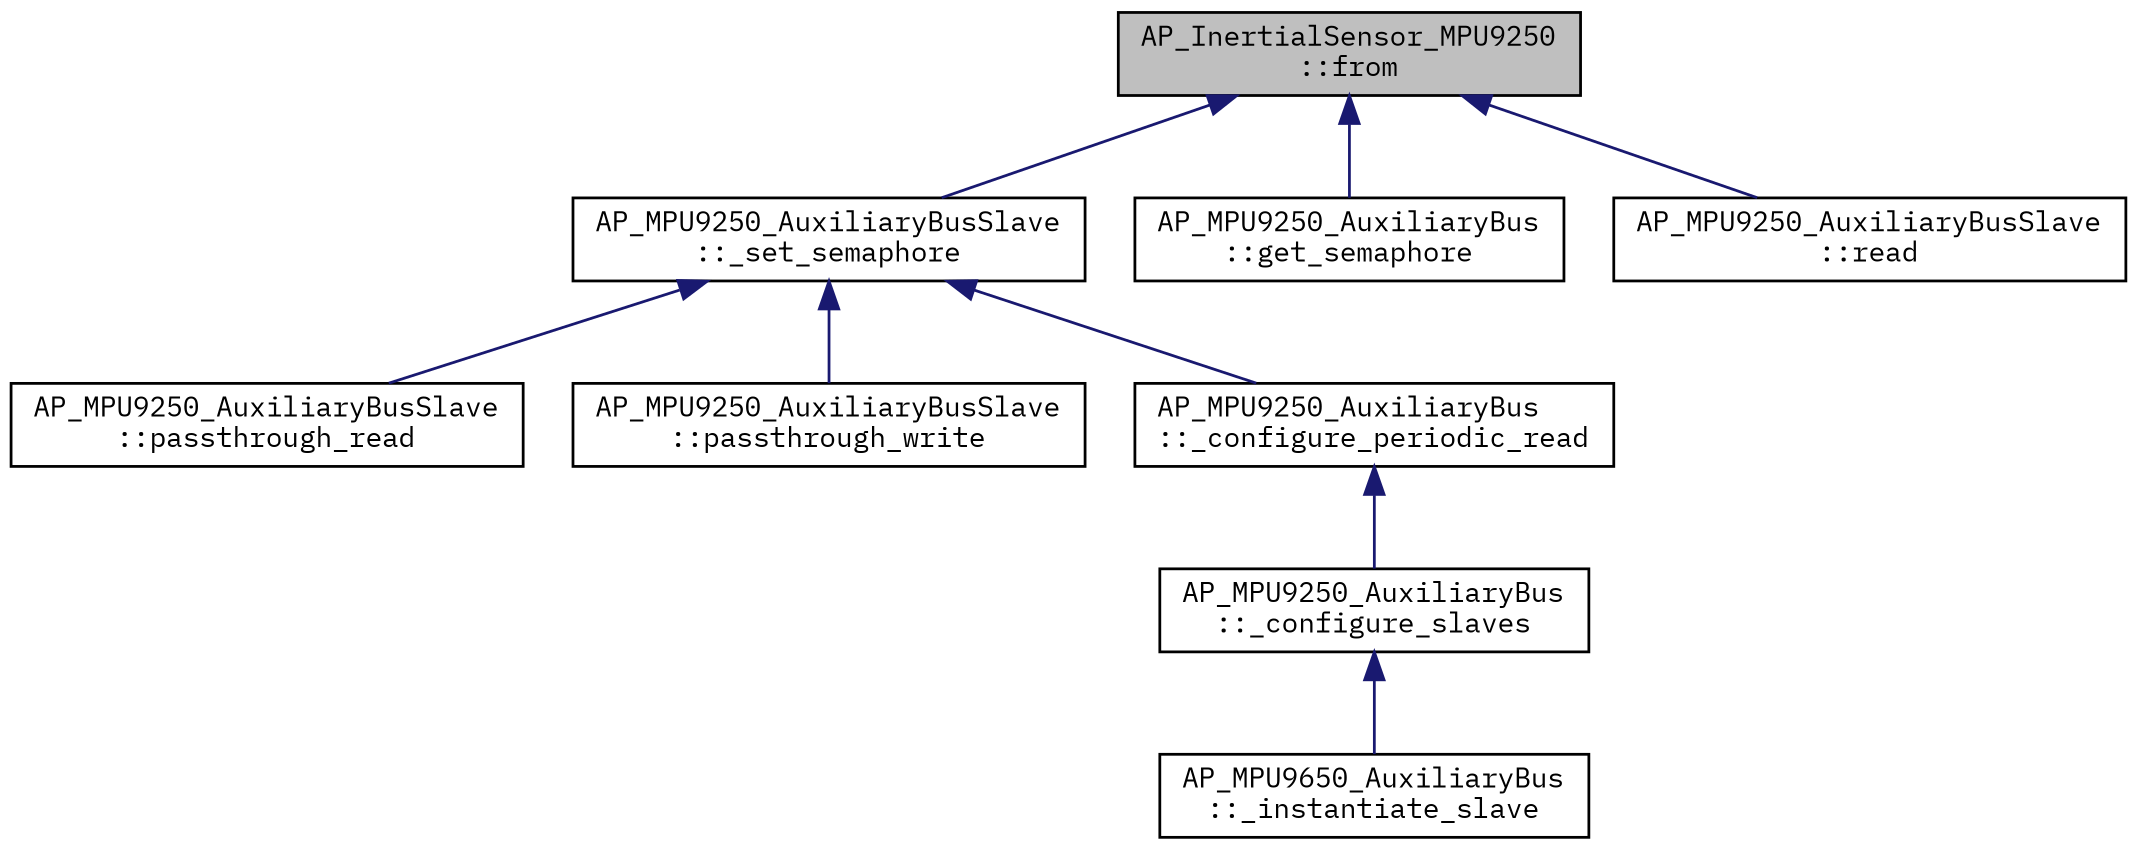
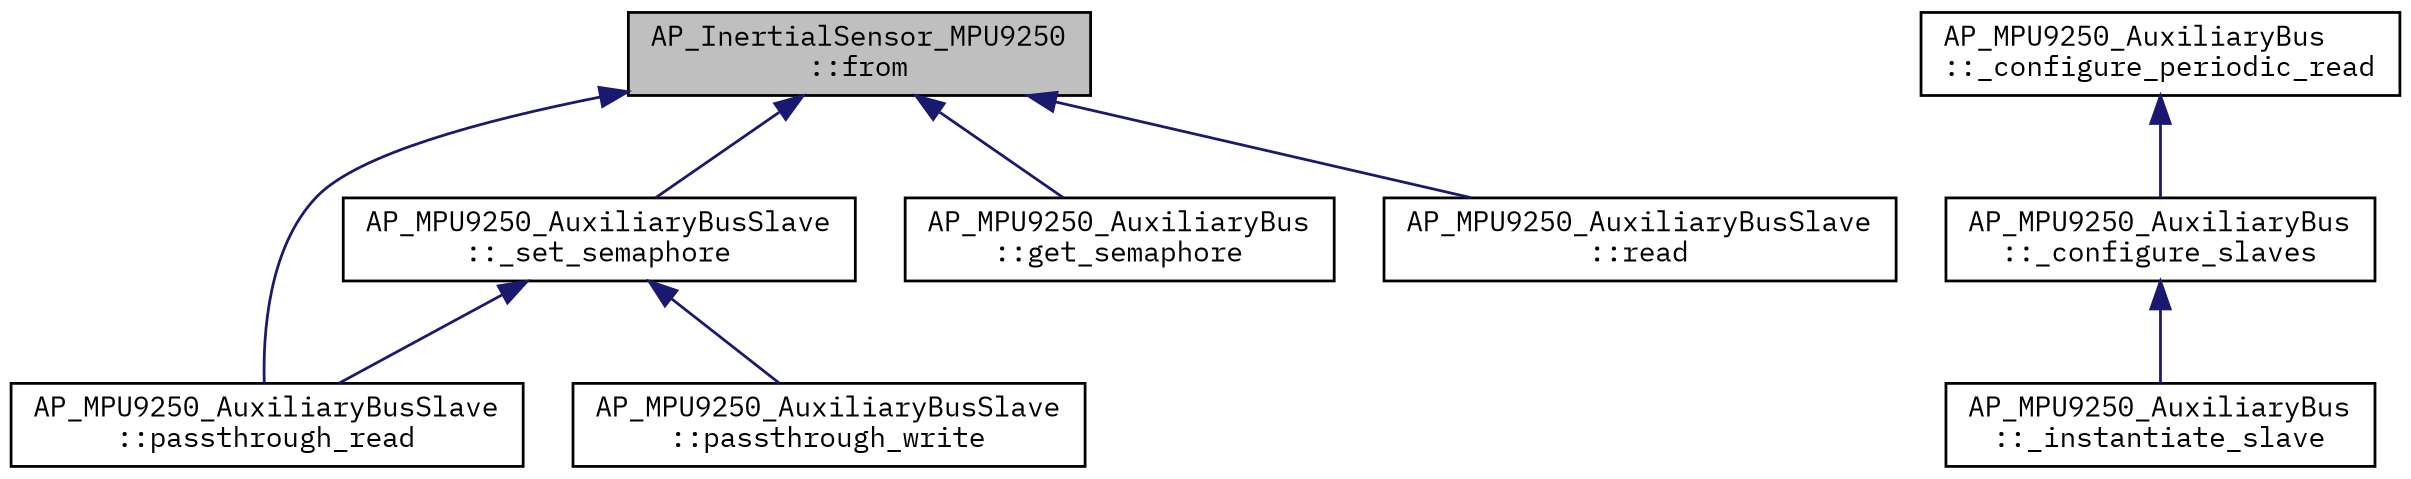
edge "AP_MPU9250_AuxiliaryBusSlave ::passthrough_read" -> "AP_InertialSensor_MPU9250 ::from": added
edge "AP_MPU9250_AuxiliaryBus ::_configure_periodic_read" -> "AP_MPU9250_AuxiliaryBusSlave ::_set_semaphore": removed
node "AP_MPU9650_AuxiliaryBus ::_instantiate_slave": label "AP_MPU9650_AuxiliaryBus ::_instantiate_slave" -> "AP_MPU9250_AuxiliaryBus ::_instantiate_slave"
